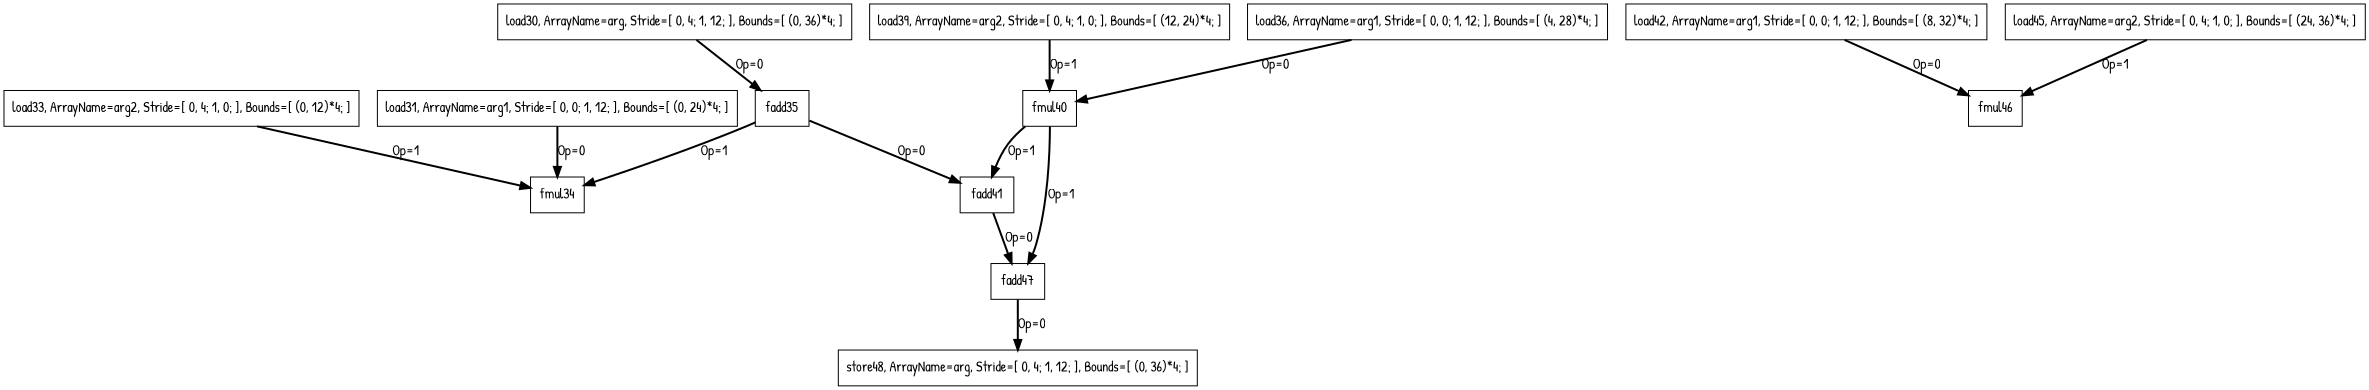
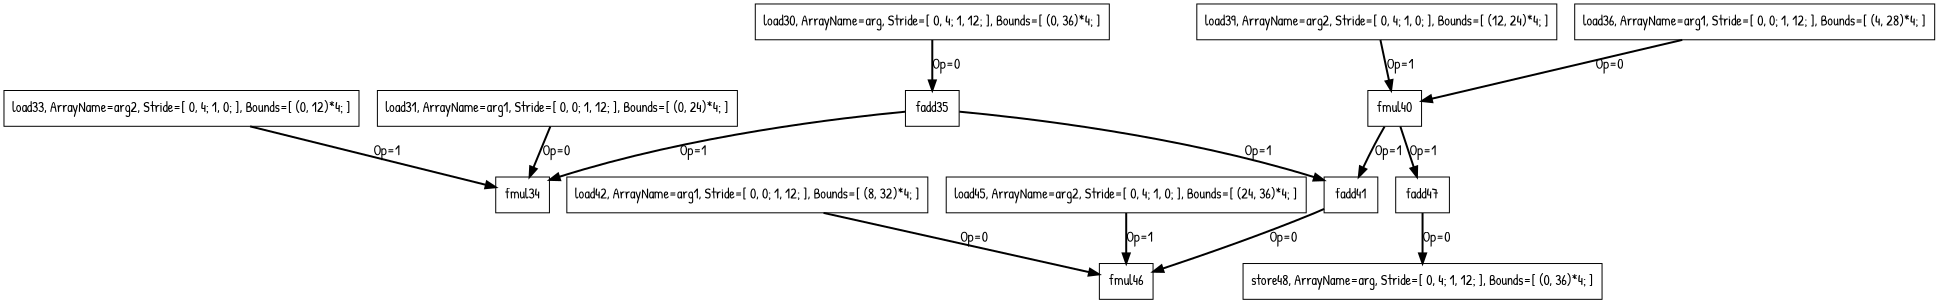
edge "fadd35" -> "fadd41": label "Op=0" -> "Op=1"
edge "fadd41" -> "fadd47": now "fadd41" -> "fmul46"
